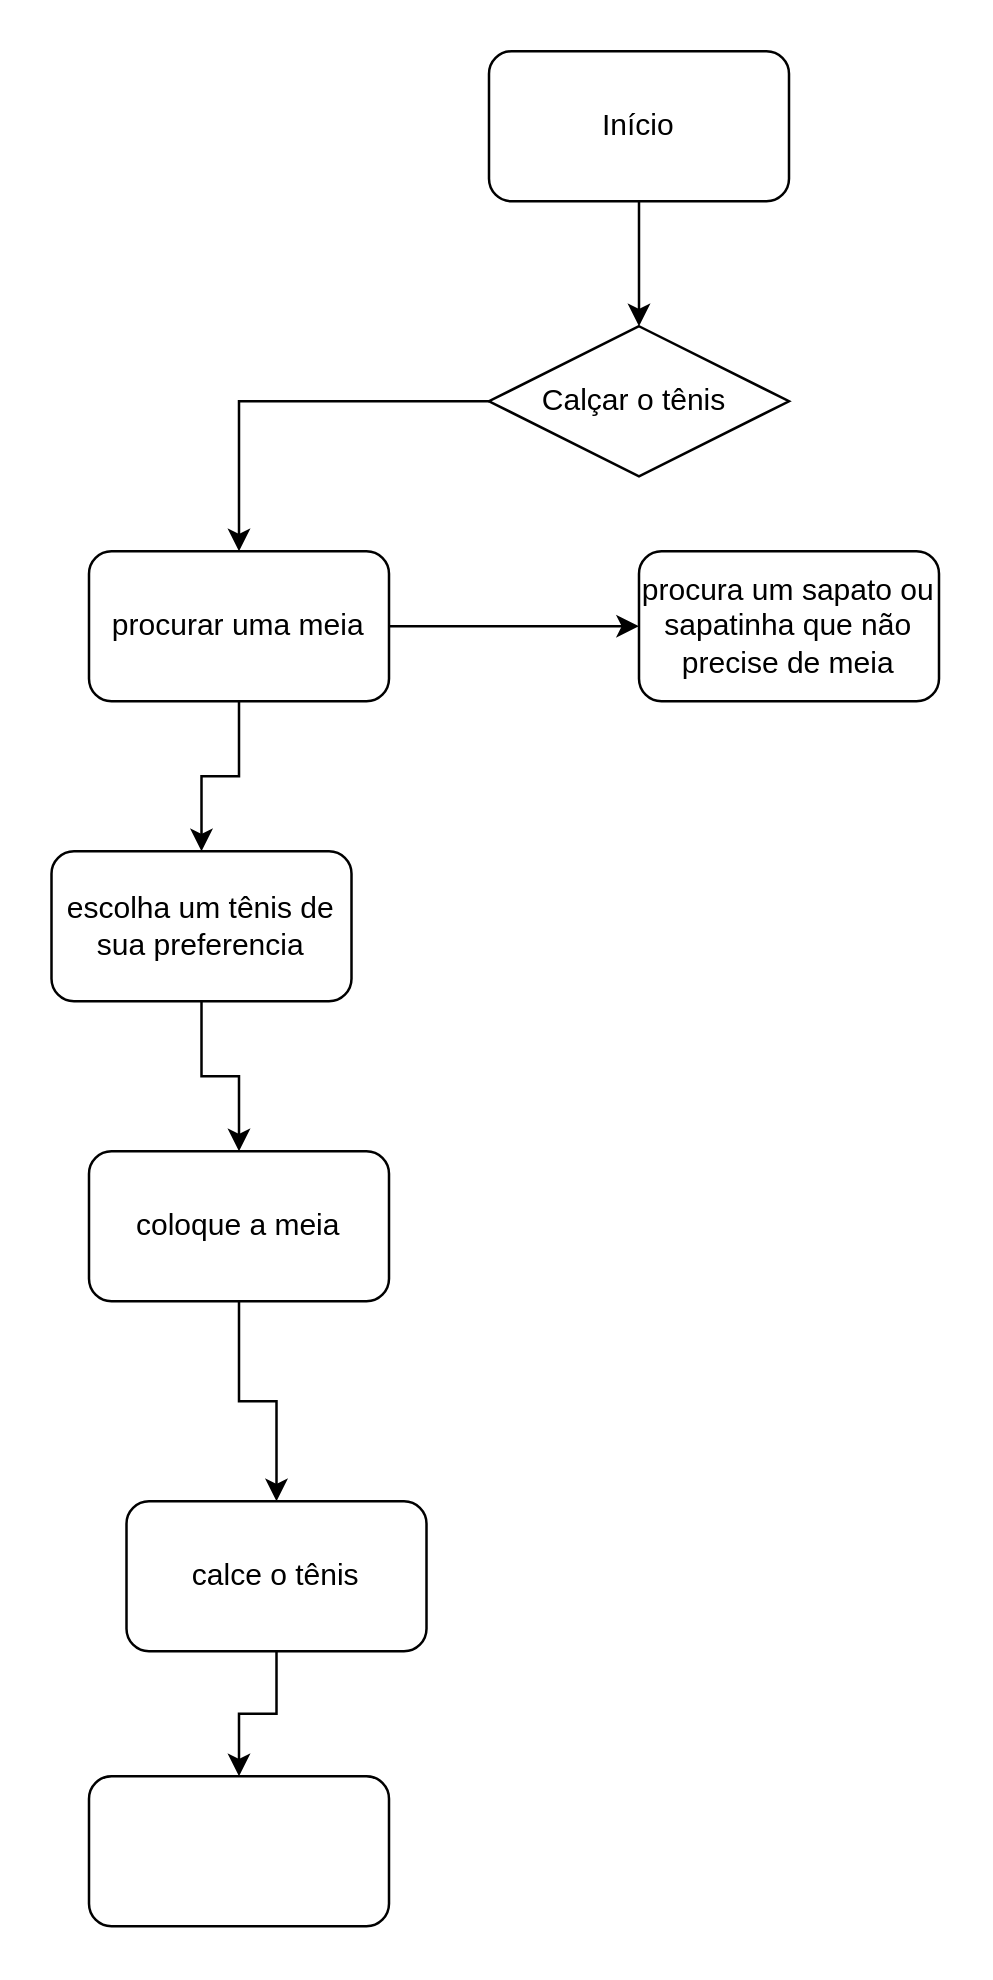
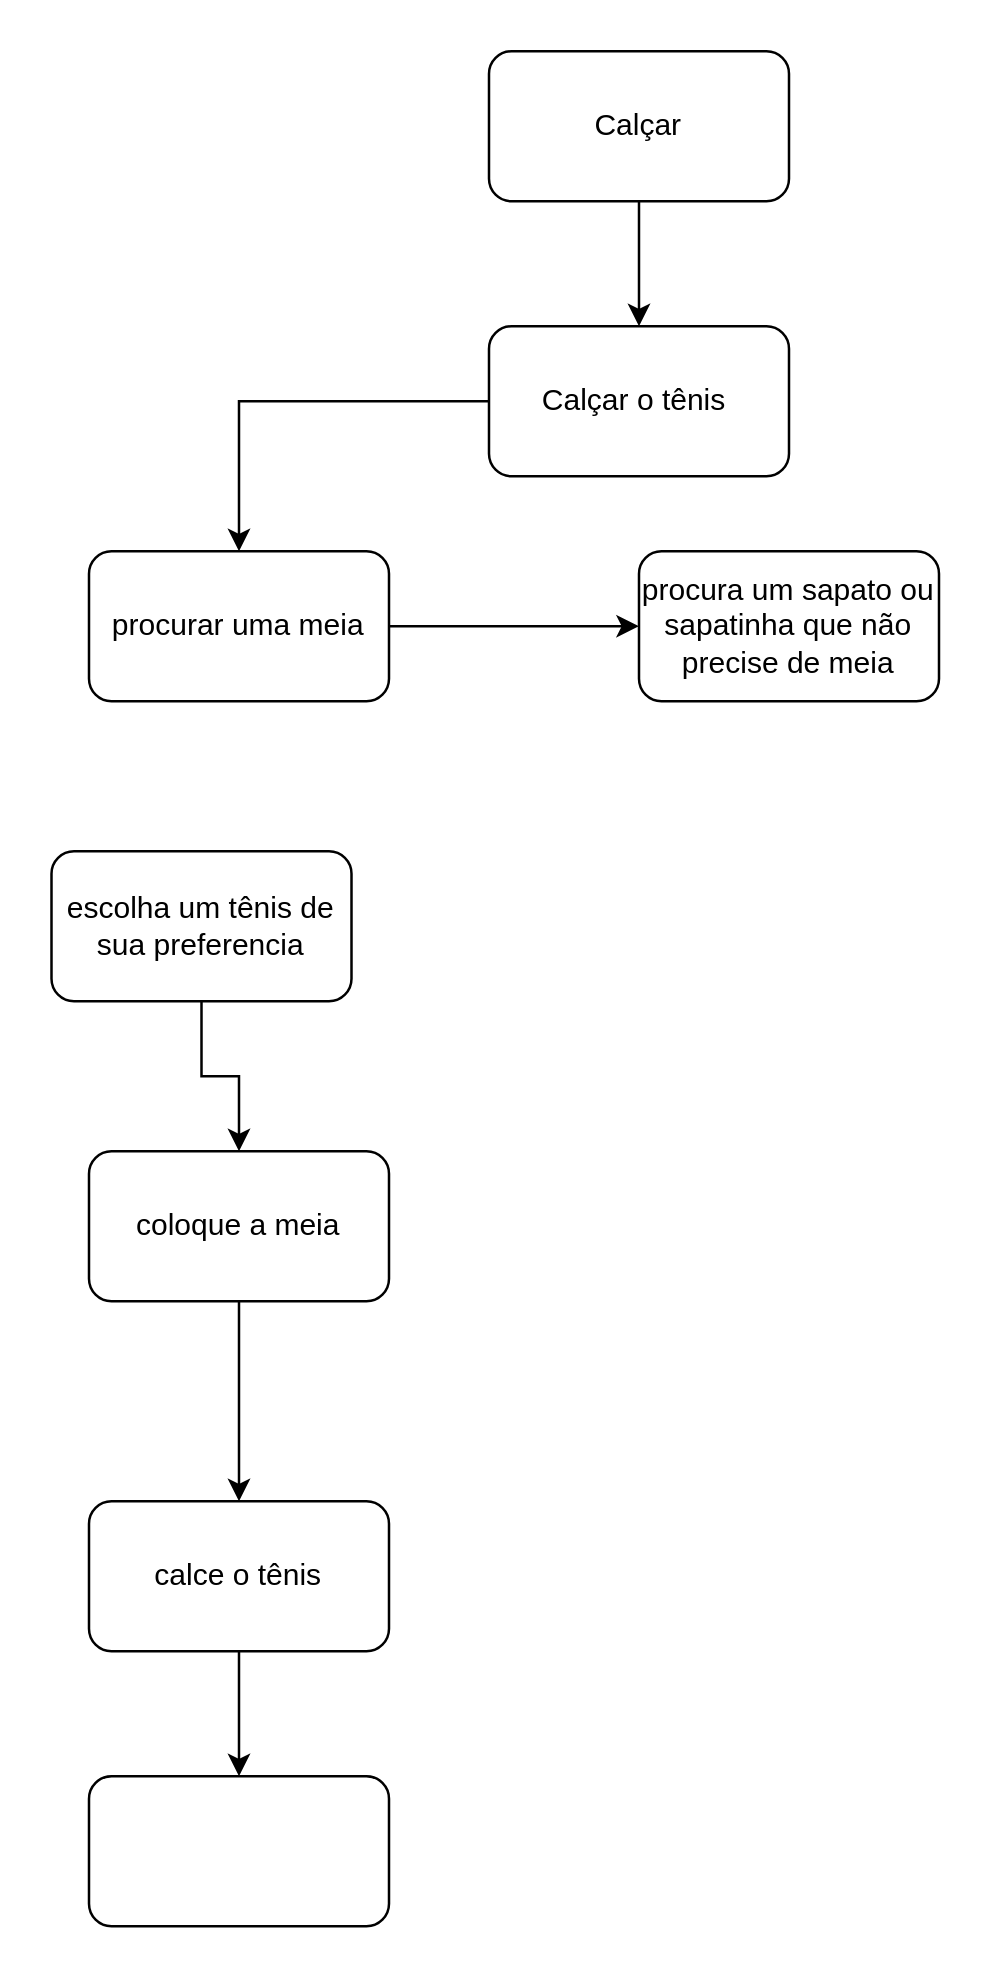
node "Início": label "Início" -> "Calçar"
node "Calçar o tênis": shape diamond -> rounded rectangle
edge "procurar uma meia" -> "escolha um tênis de sua preferencia": removed
node "calce o tênis": moved (276, 1576) -> (239, 1576)
